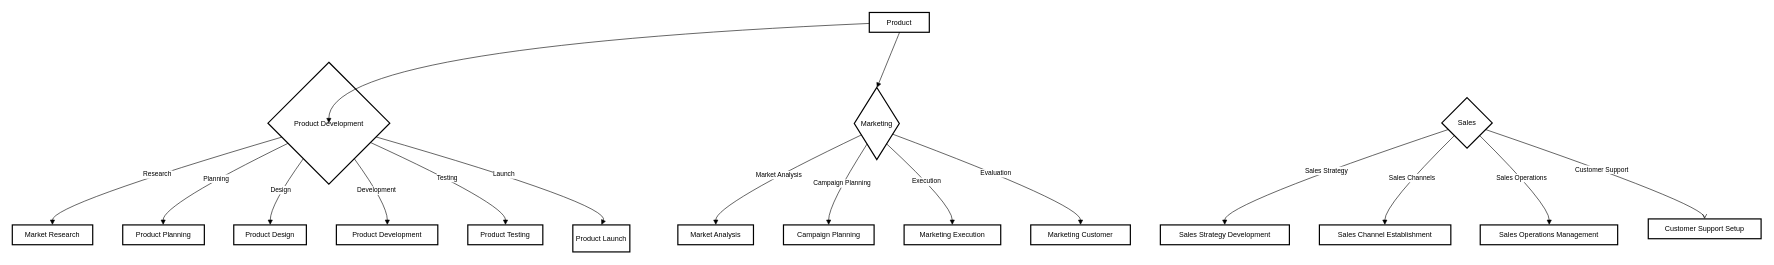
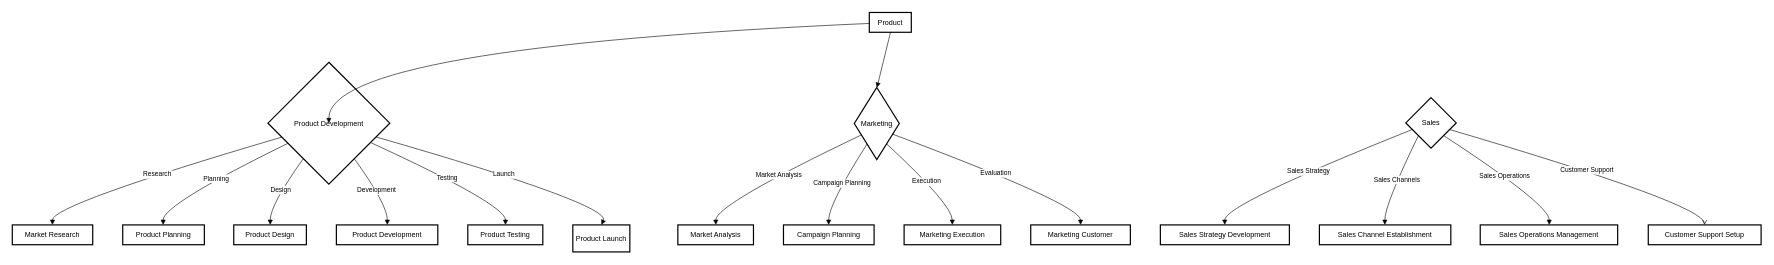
node "Product": size 60x20 -> 42x20
node "Sales": moved (1467, 123) -> (1431, 123)
node "Customer Support Setup": moved (1704, 229) -> (1704, 235)
